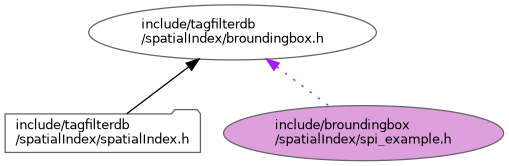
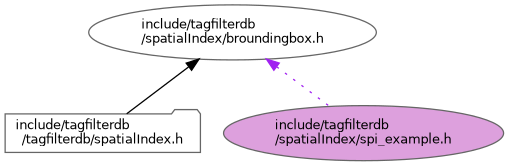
node "include/tagfilterdb /spatialIndex/spatialIndex.h": label "include/tagfilterdb /spatialIndex/spatialIndex.h" -> "include/tagfilterdb /tagfilterdb/spatialIndex.h"
node "include/broundingbox /spatialIndex/spi_example.h": label "include/broundingbox /spatialIndex/spi_example.h" -> "include/tagfilterdb /spatialIndex/spi_example.h"
